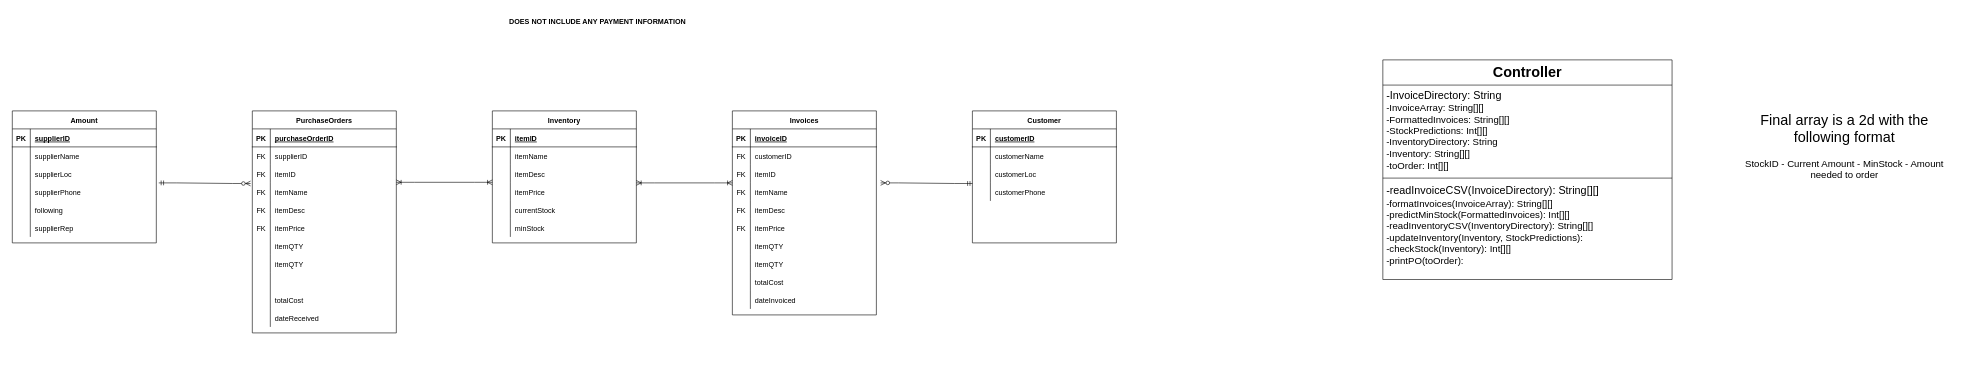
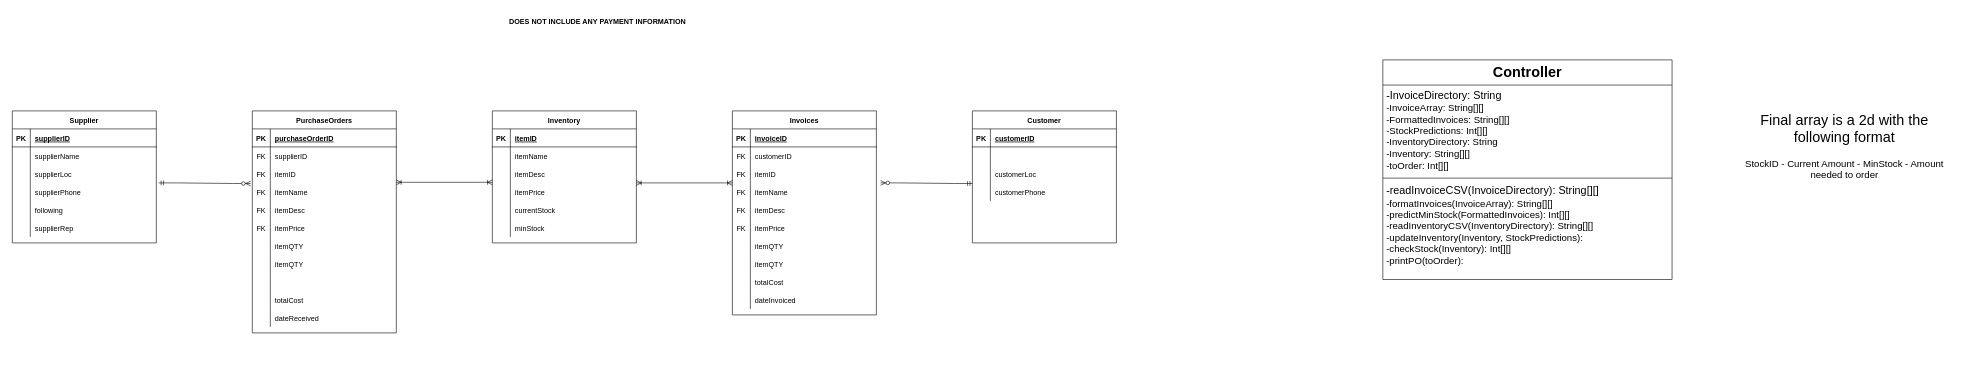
node "Amount": label "Amount" -> "Supplier"
node "customerName": removed
